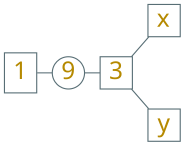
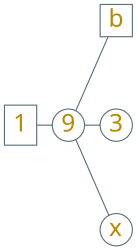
node "b": added
node "x": shape box -> circle
edge "x" -- "3": now "x" -- "9"
node "3": shape box -> circle
node "y": removed
